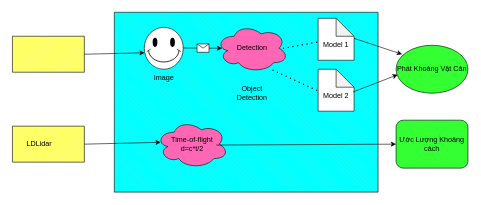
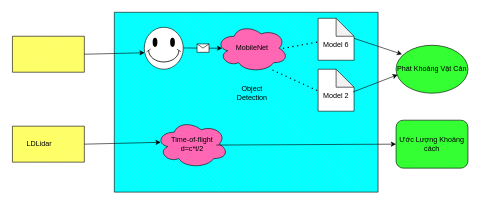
node "Model 1": label "Model 1" -> "Model 6"
node "Detection": label "Detection" -> "MobileNet"
node "Image": removed
